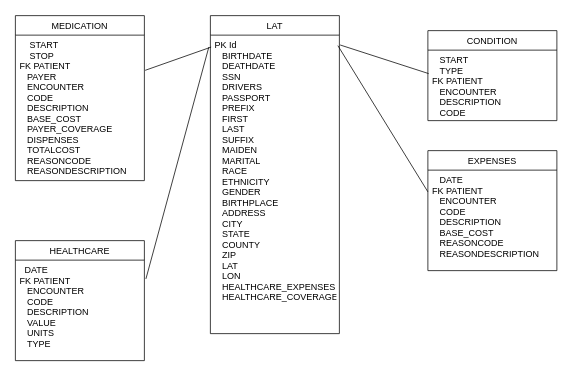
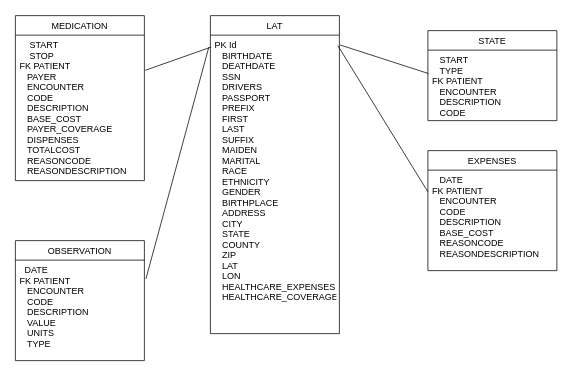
node "CONDITION": label "CONDITION" -> "STATE"
node "HEALTHCARE": label "HEALTHCARE" -> "OBSERVATION"
